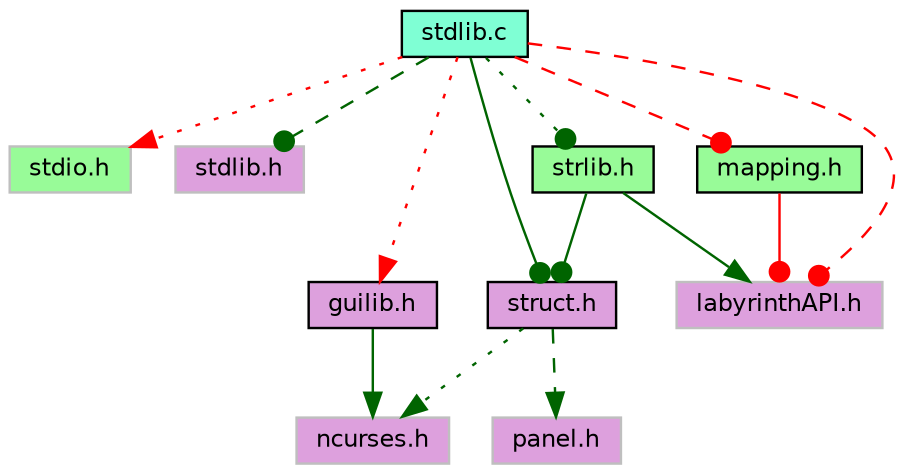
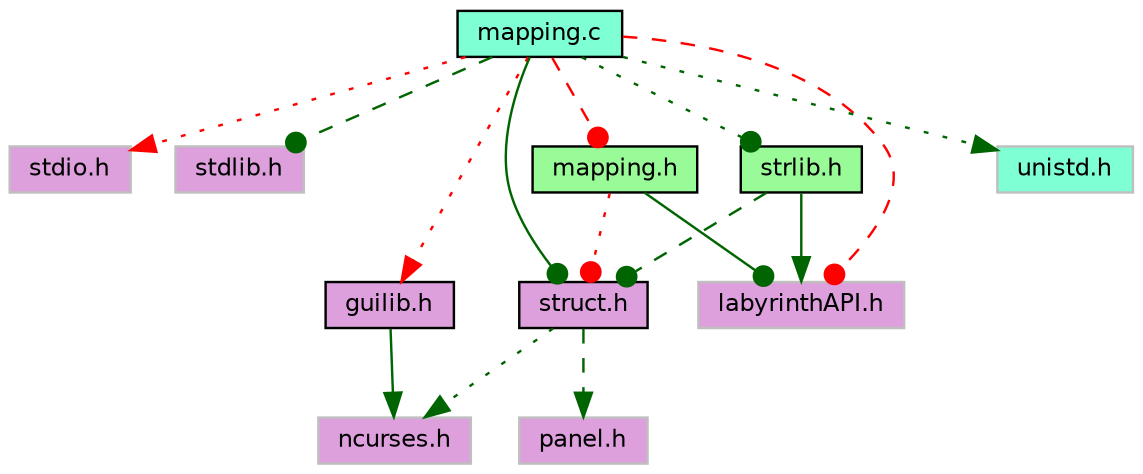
node "stdlib.c": label "stdlib.c" -> "mapping.c"
node "stdio.h": fillcolor palegreen -> plum
node "unistd.h": added
edge "strlib.h" -> "struct.h": style solid -> dashed
edge "mapping.h" -> "struct.h": added
edge "mapping.h" -> "labyrinthAPI.h": color red -> darkgreen
